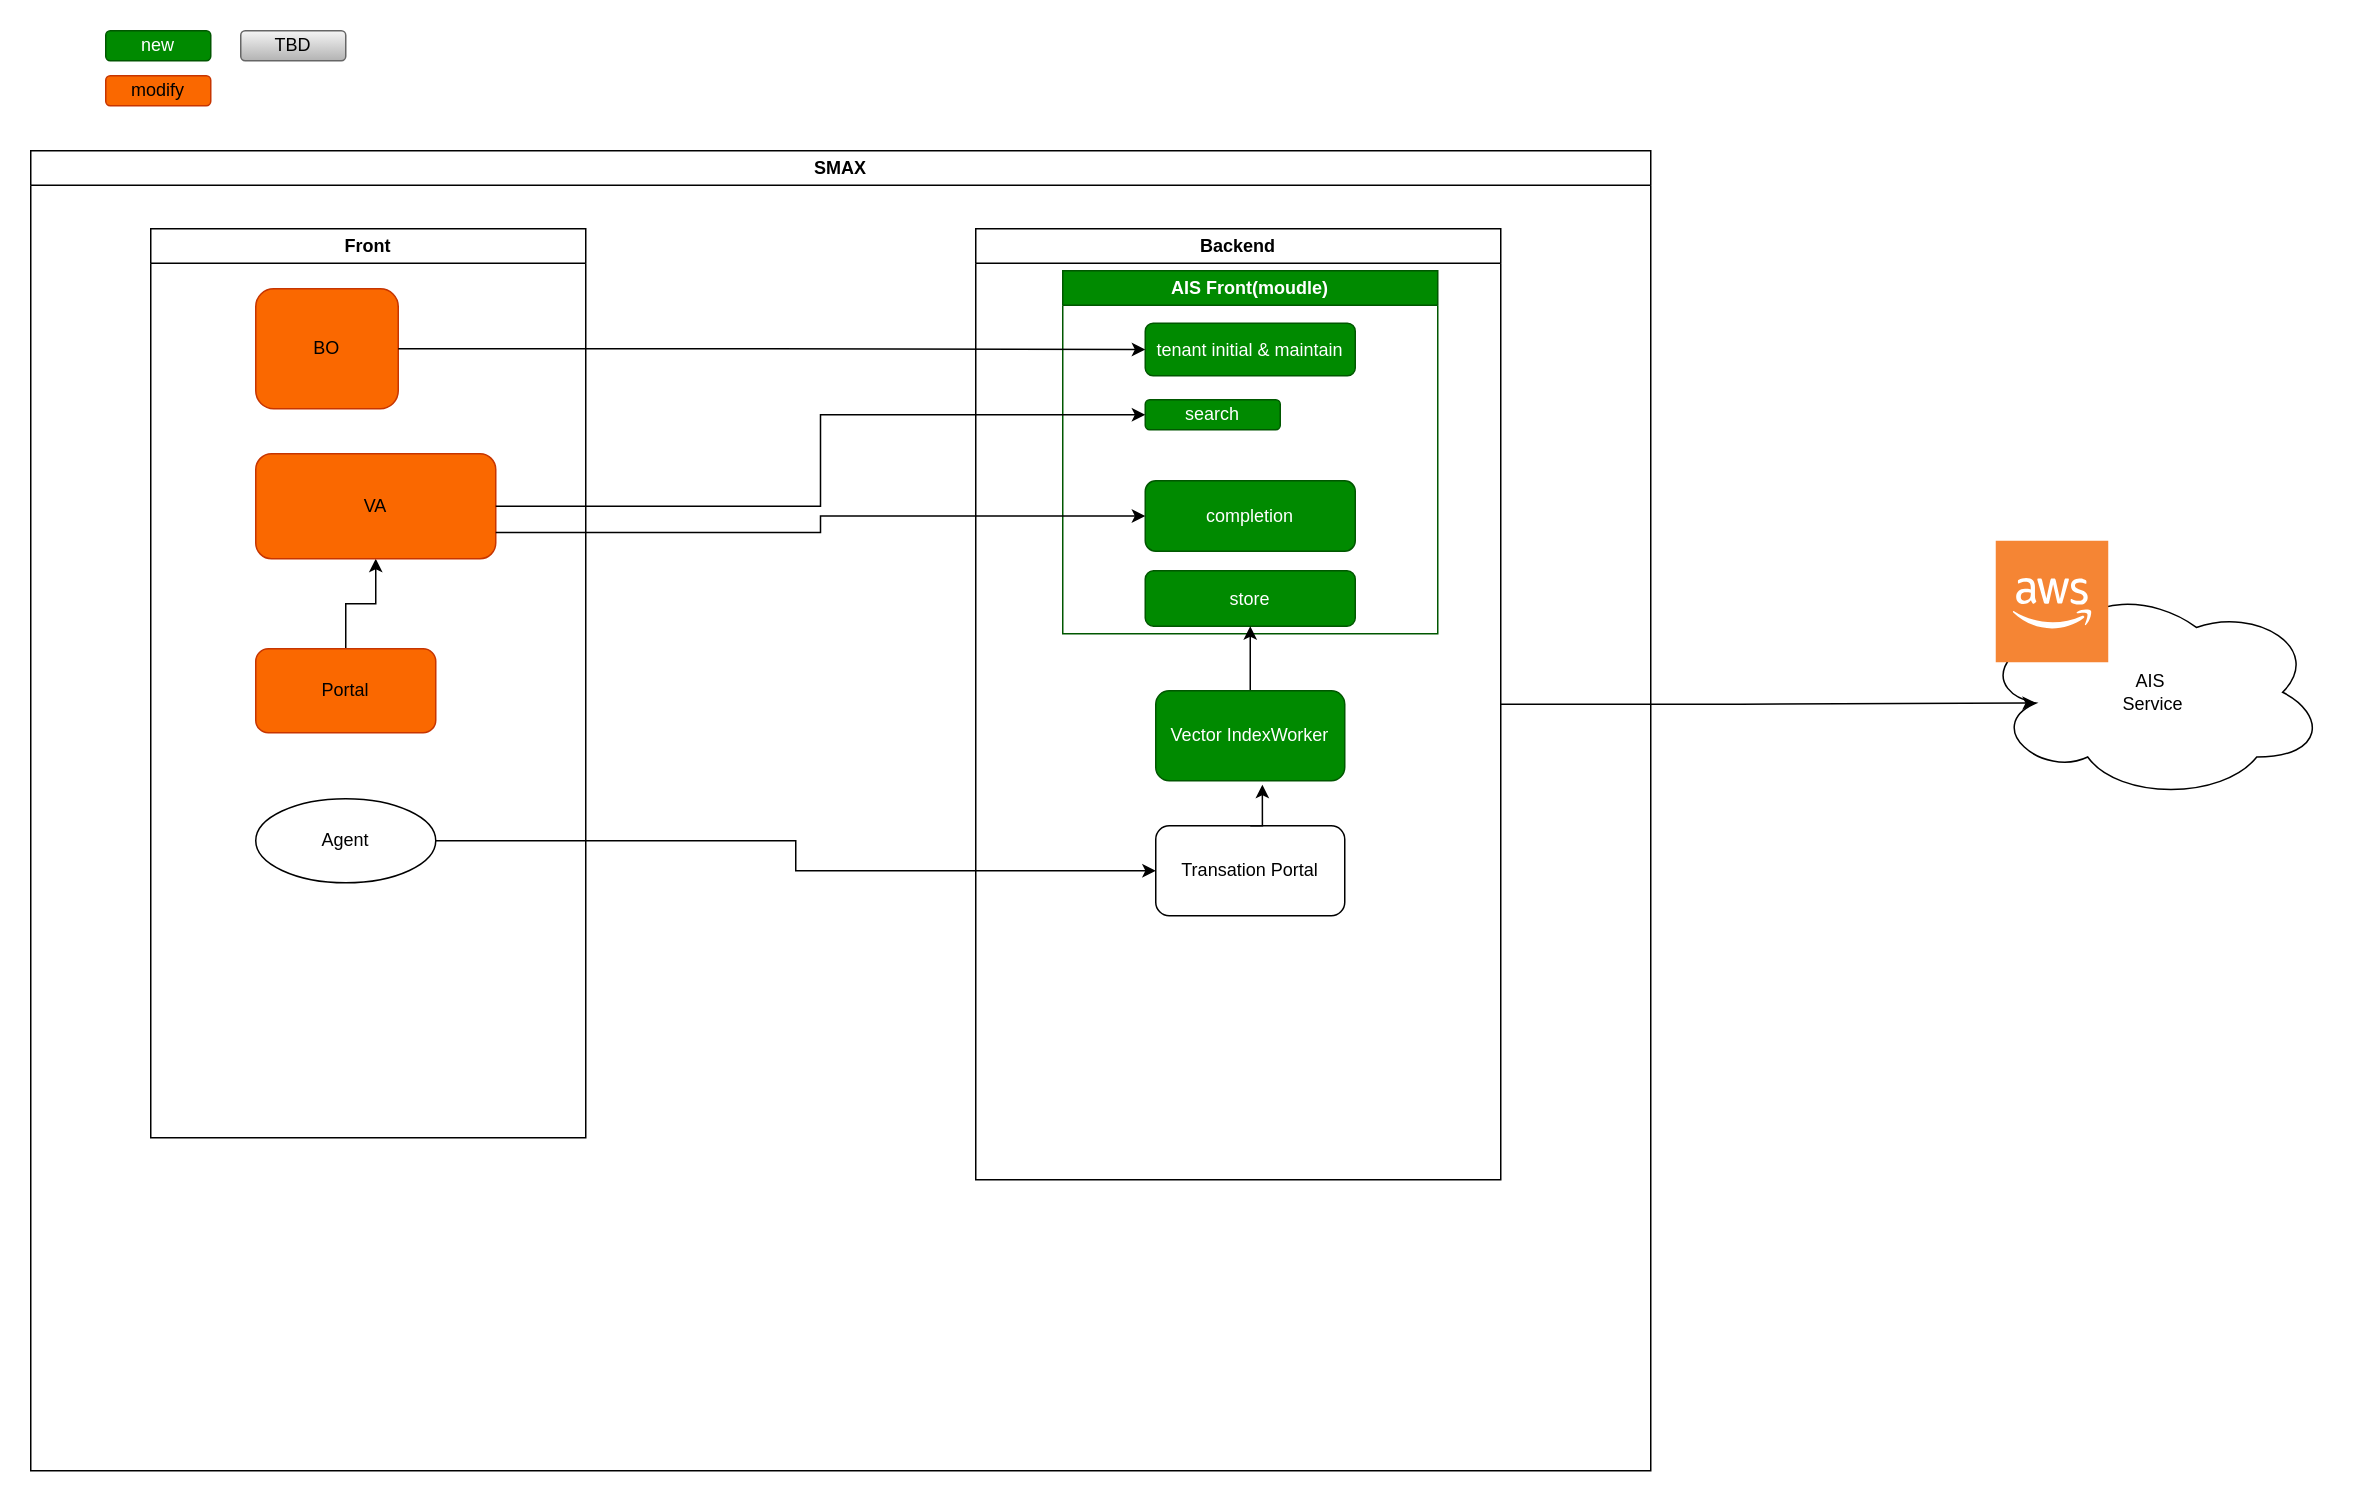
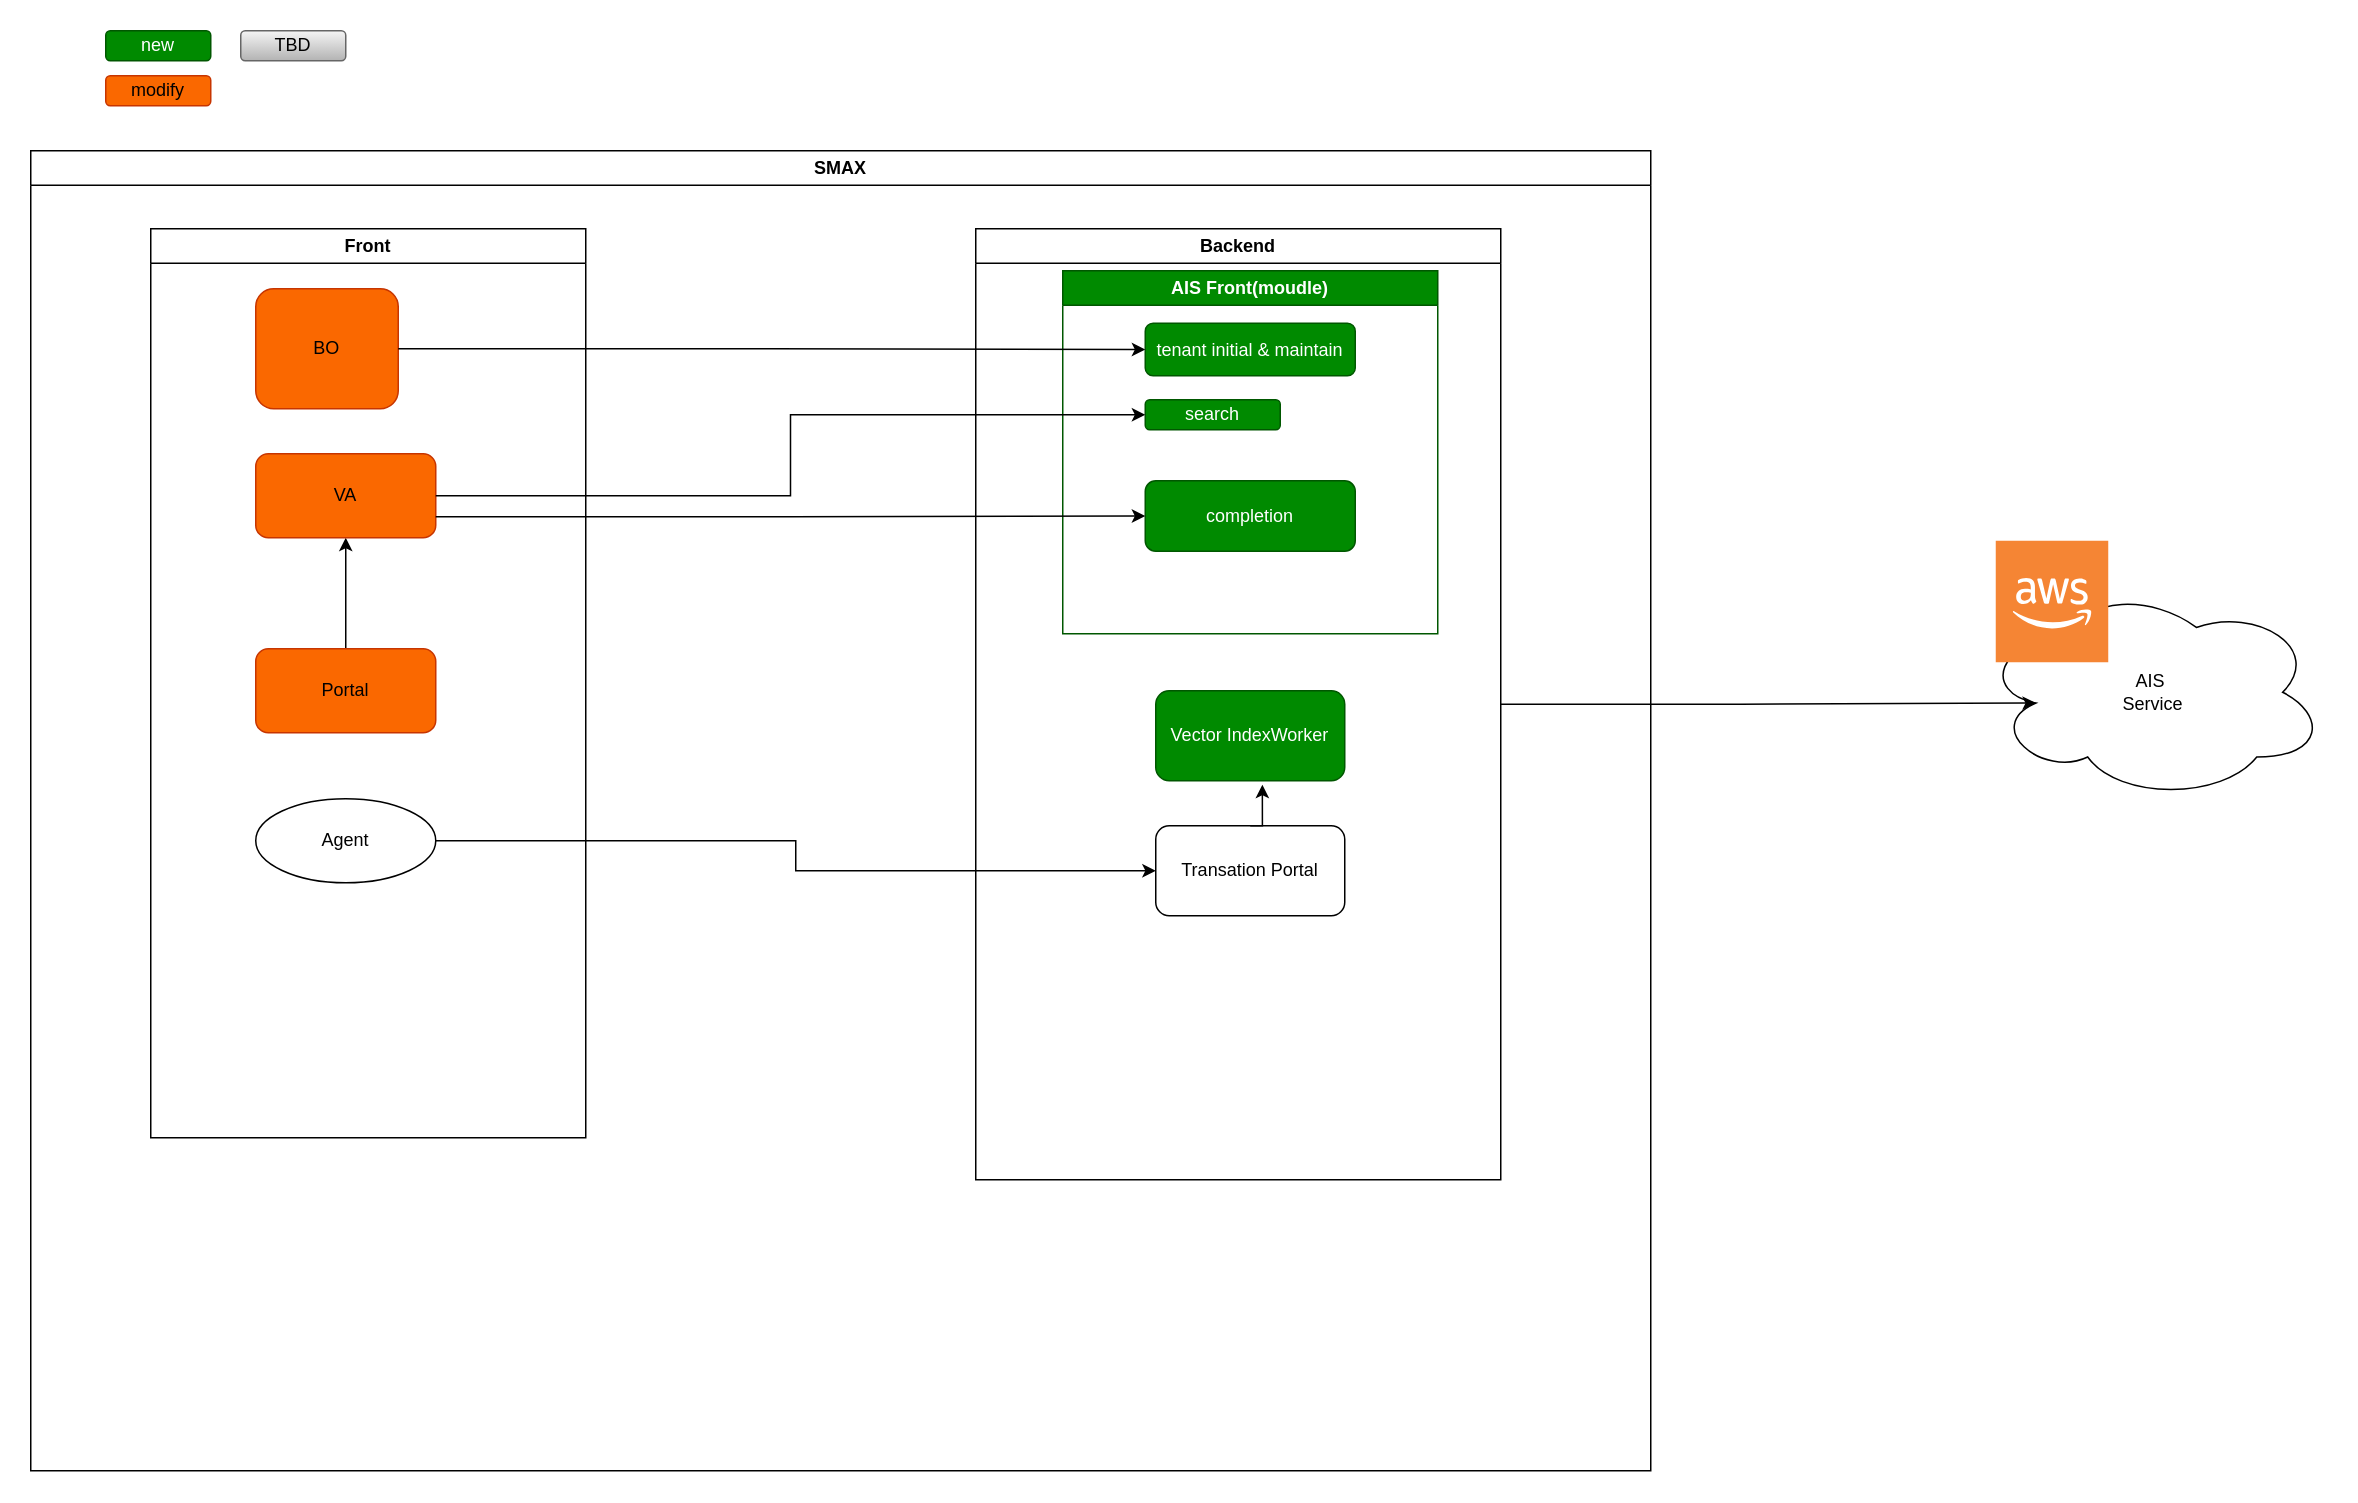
node "VA": size 240x105 -> 180x84
node "store": removed
edge "Vector IndexWorker" -> "store": removed
